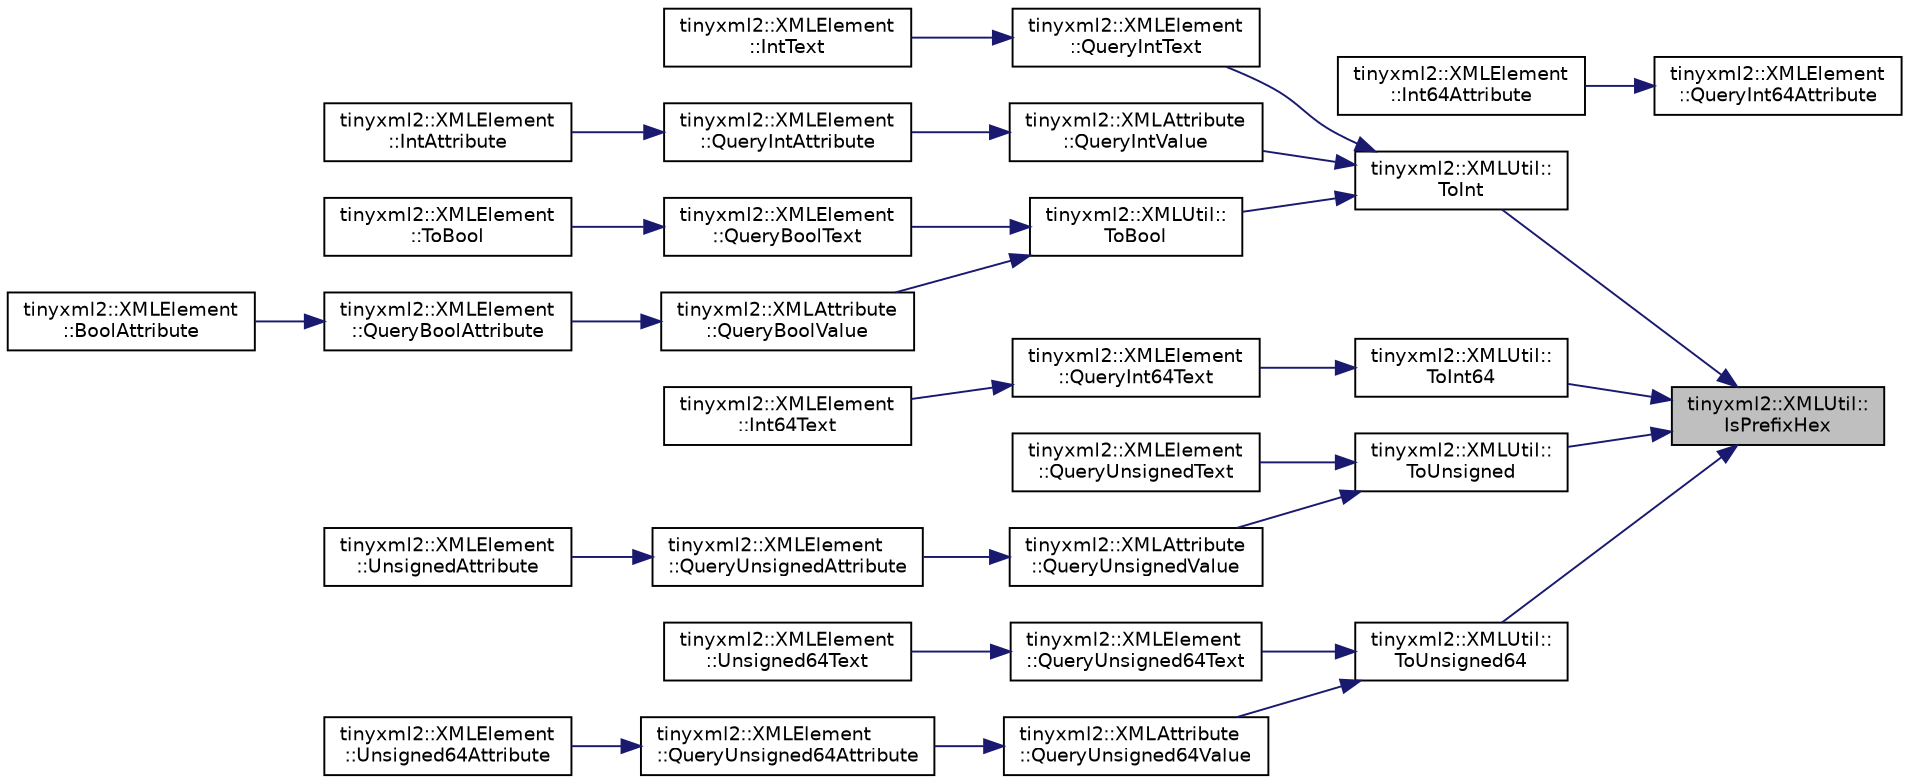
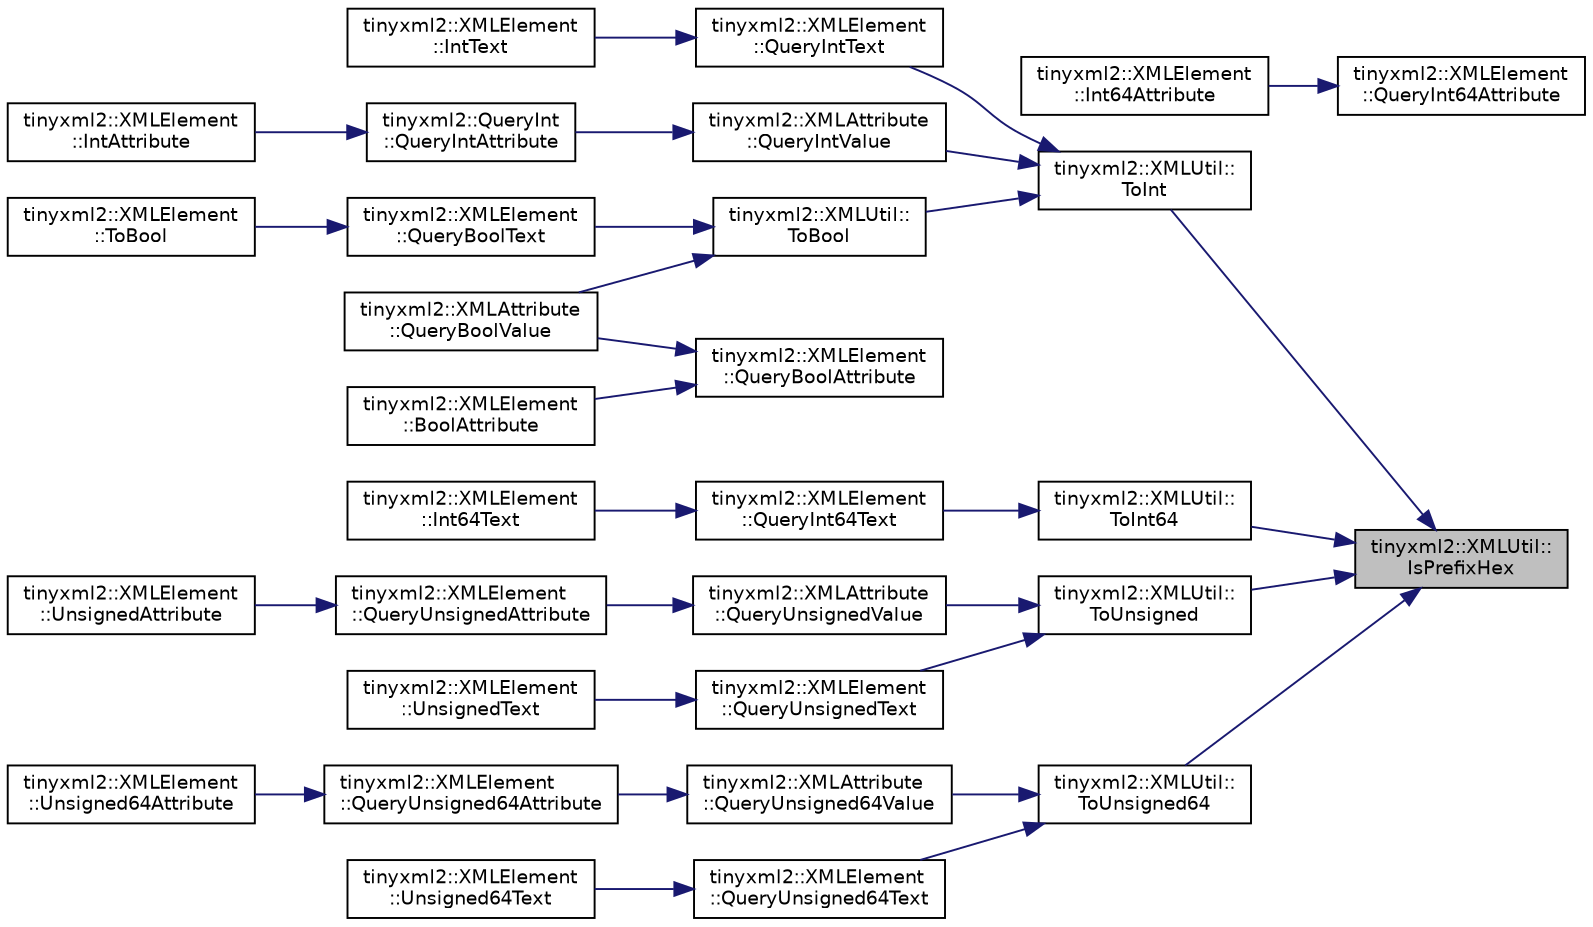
node "tinyxml2::XMLElement ::QueryIntAttribute": label "tinyxml2::XMLElement ::QueryIntAttribute" -> "tinyxml2::QueryInt ::QueryIntAttribute"
edge "tinyxml2::XMLElement ::QueryBoolAttribute" -> "tinyxml2::XMLAttribute ::QueryBoolValue": reversed
node "tinyxml2::XMLElement ::UnsignedText": added
